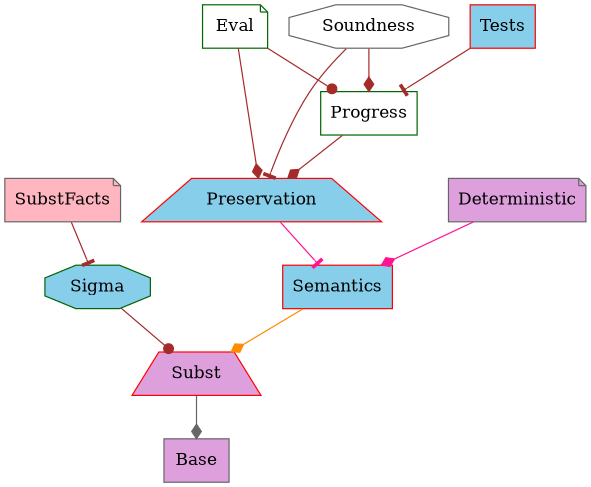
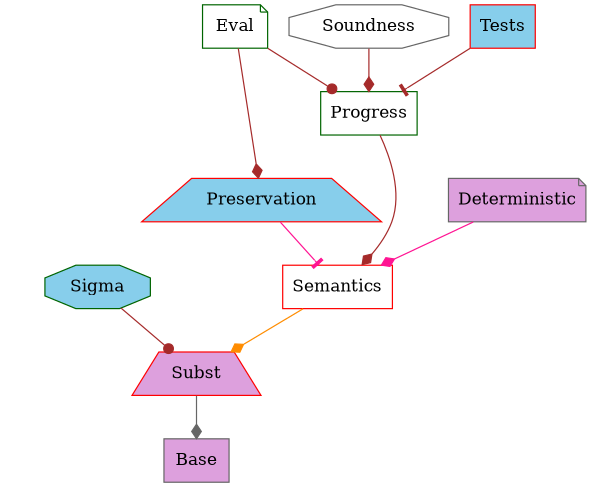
edge "Soundness" -> "Preservation": removed
edge "Progress" -> "Preservation": now "Progress" -> "Semantics"
node "SubstFacts": removed
node "Semantics": fillcolor skyblue -> white
